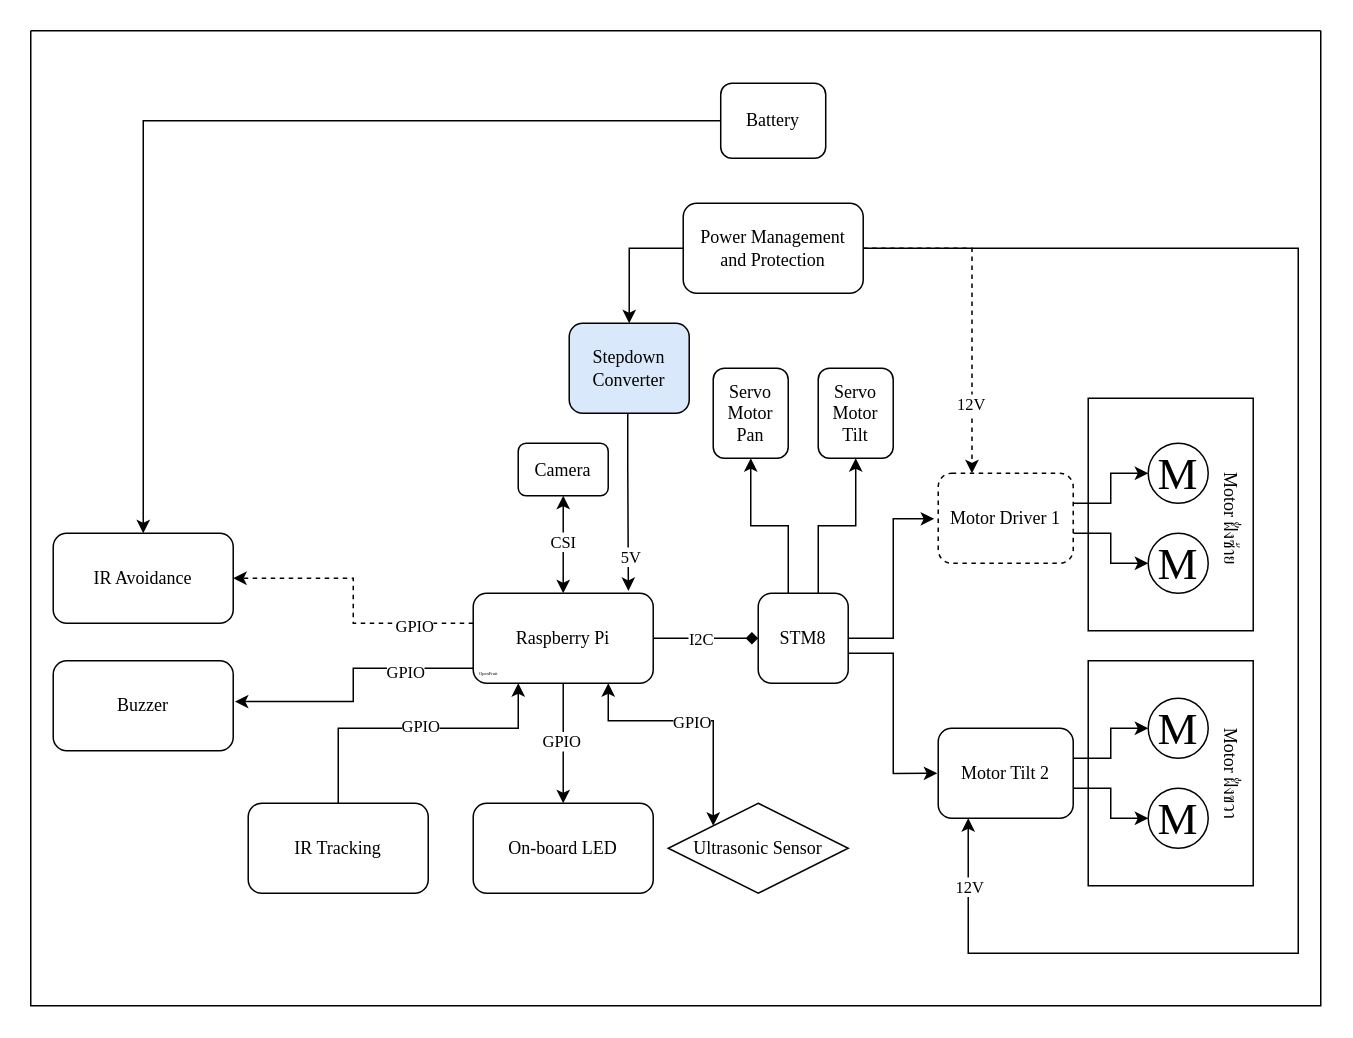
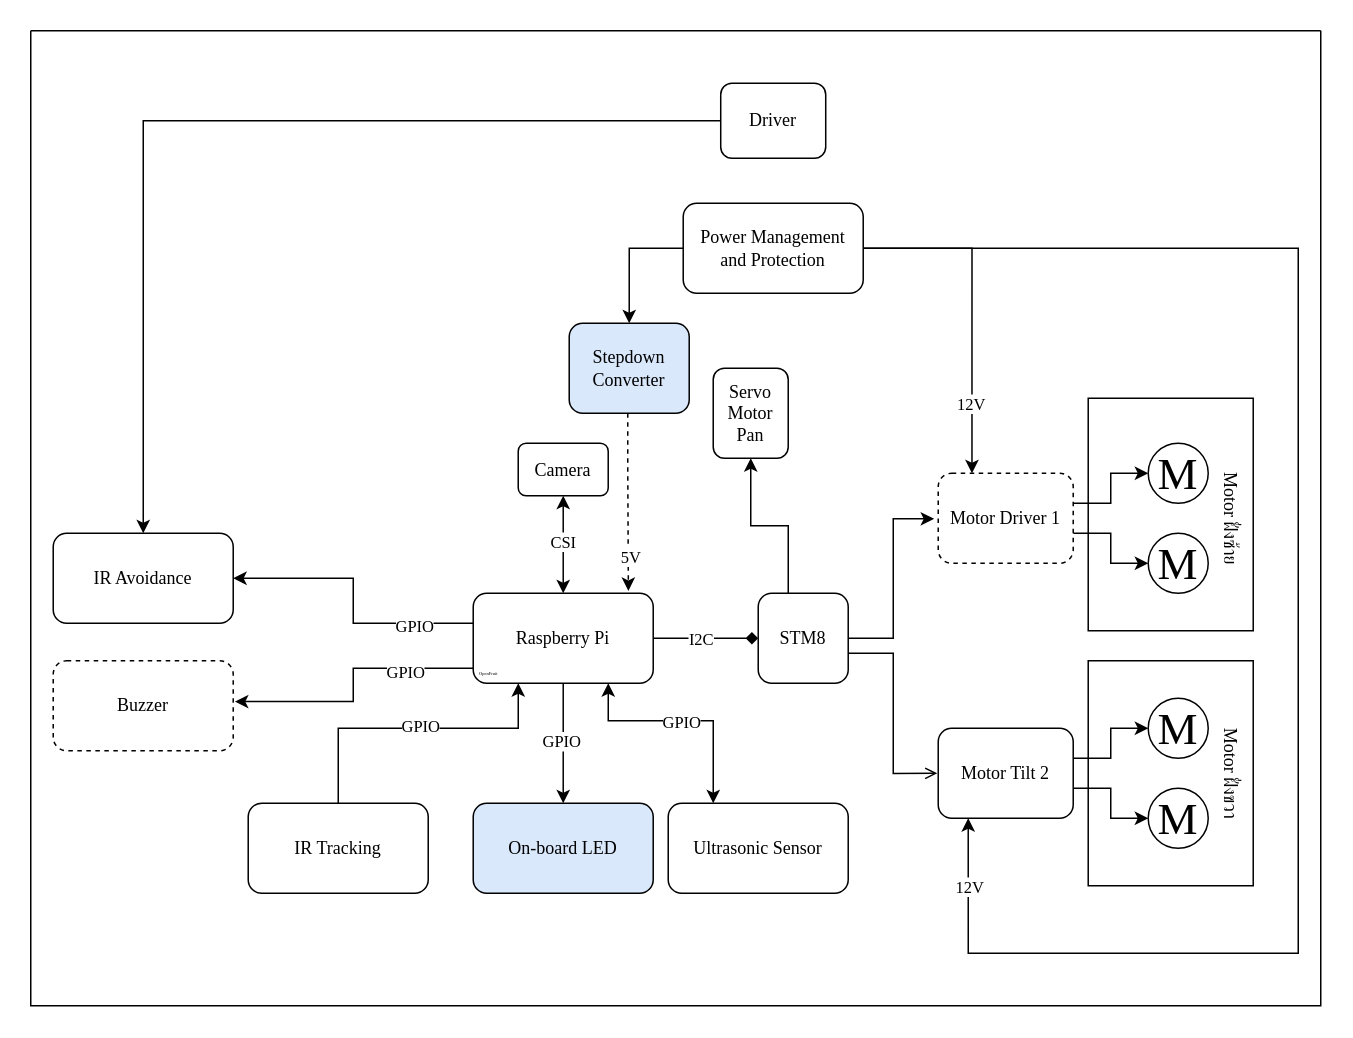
node "Battery": label "Battery" -> "Driver"
edge "Power Management and Protection" -> "Motor Driver 1": style dashed -> solid
node "Servo Motor Tilt": removed
edge "Stepdown Converter" -> "Raspberry Pi": style solid -> dashed
edge "STM8" -> "Servo Motor Tilt": removed
edge "Raspberry Pi" -> "IR Avoidance": style dashed -> solid
node "Buzzer": style solid -> dashed
edge "STM8" -> "Motor Tilt 2": arrowhead classic -> open
node "On-board LED": fillcolor #ffffff -> #dae8fc
node "Ultrasonic Sensor": shape diamond -> rounded rectangle
